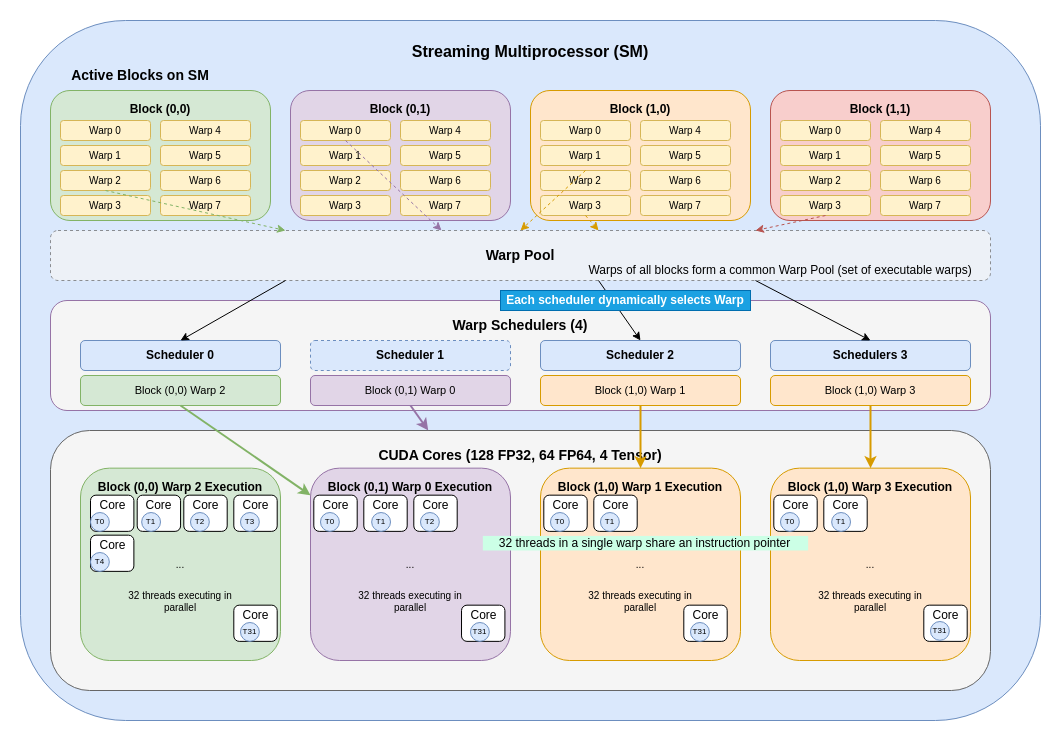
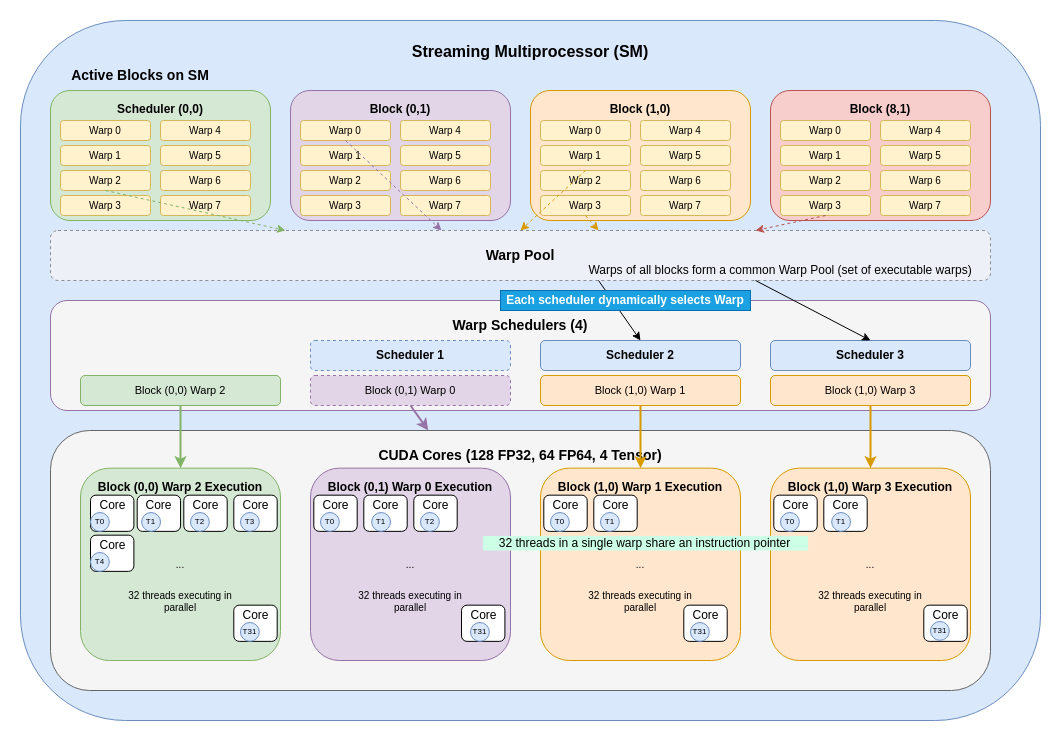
node "Block (0,0)": label "Block (0,0)" -> "Scheduler (0,0)"
node "Block (1,1)": label "Block (1,1)" -> "Block (8,1)"
edge "Warp Pool" -> "Scheduler 0": removed
node "Scheduler 0": removed
node "Schedulers 3": label "Schedulers 3" -> "Scheduler 3"
node "Block (0,1) Warp 0": style solid -> dashed
edge "Block (0,0) Warp 2" -> "Block (0,1) Warp 0 Execution": now "Block (0,0) Warp 2" -> "Block (0,0) Warp 2 Execution"
